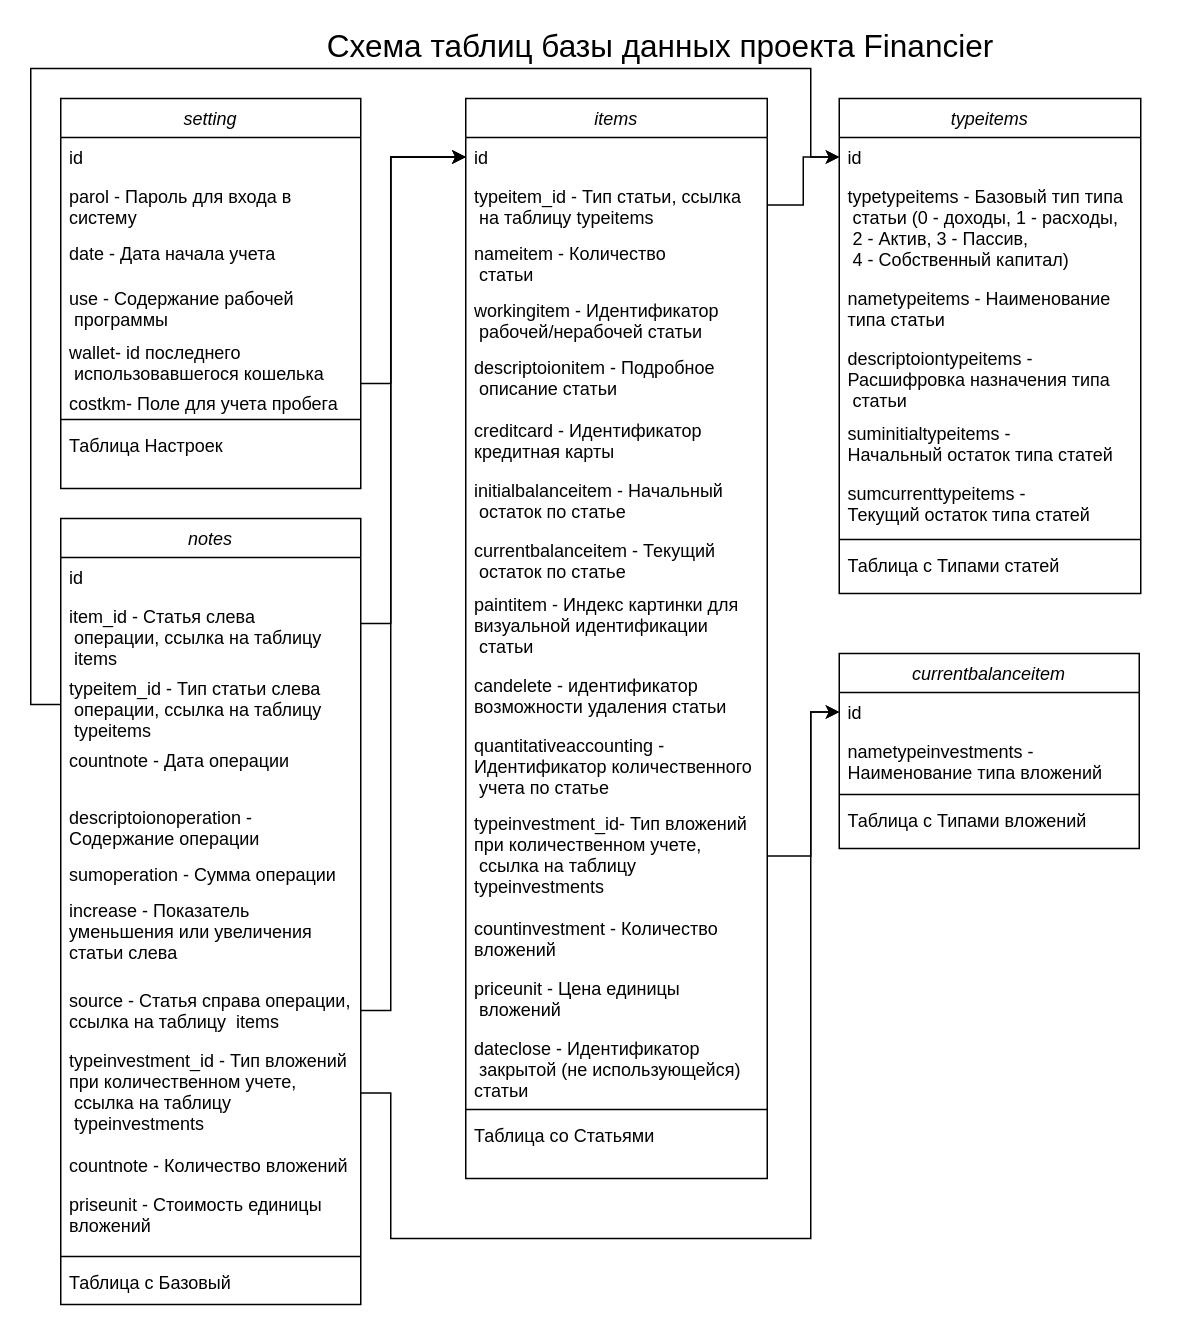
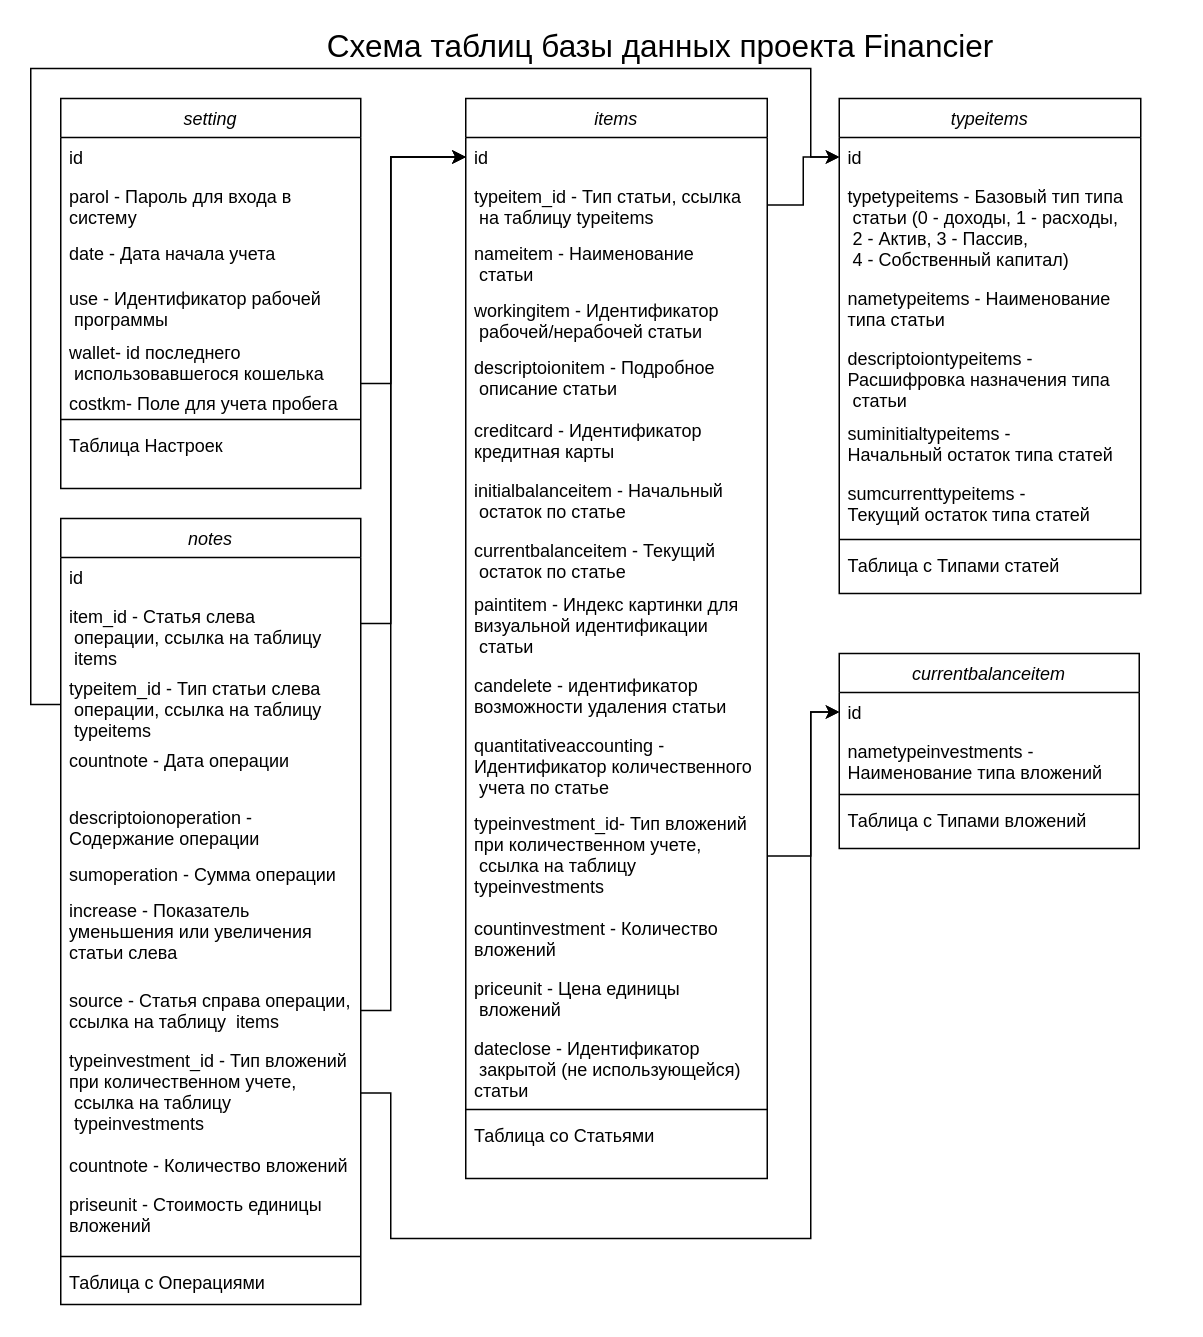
node "nameitem - Количество статьи": label "nameitem - Количество статьи" -> "nameitem - Наименование статьи"
node "use - Содержание рабочей программы": label "use - Содержание рабочей программы" -> "use - Идентификатор рабочей программы"
node "Таблица с Базовый": label "Таблица с Базовый" -> "Таблица с Операциями"
